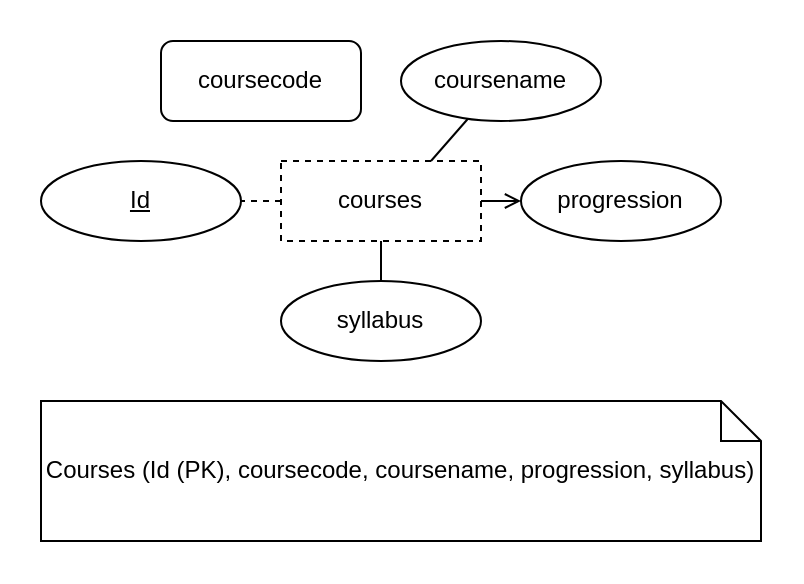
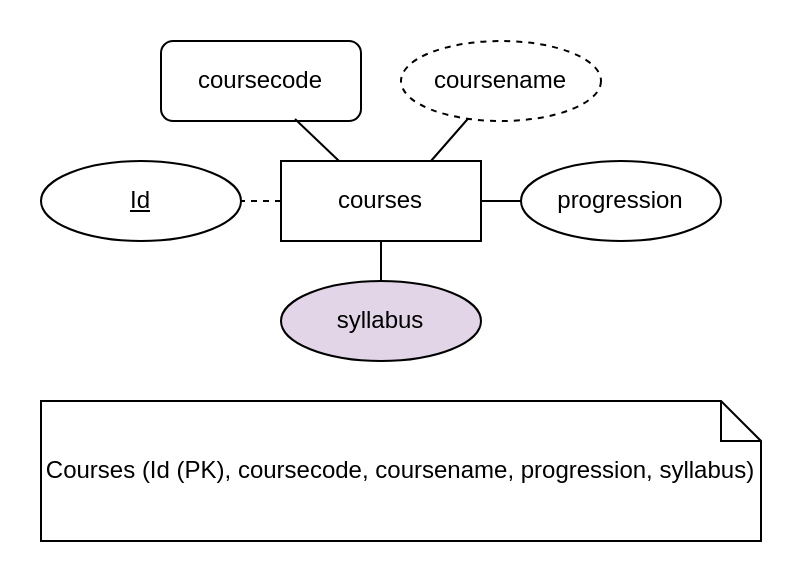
node "coursename": style solid -> dashed
edge "coursecode" -- "courses": added
node "courses": style dashed -> solid
edge "courses" -> "progression": arrowhead open -> none
node "syllabus": fillcolor #ffffff -> #e1d5e7
